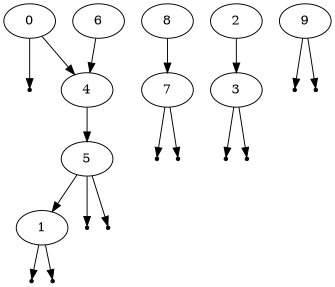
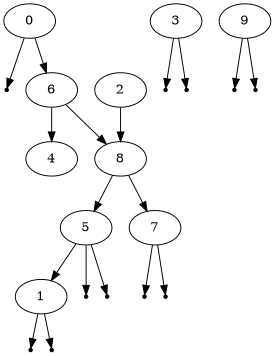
edge "2" -> "3": now "2" -> "8"
edge "0" -> "4": now "0" -> "6"
edge "4" -> "5": now "8" -> "5"
edge "6" -> "8": added
